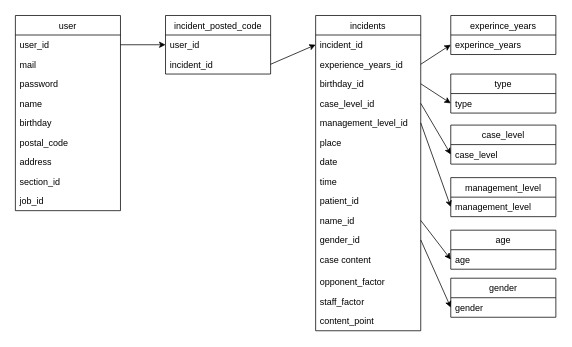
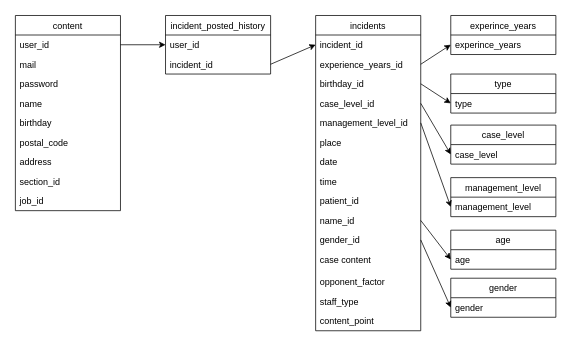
node "user": label "user" -> "content"
node "incident_posted_code": label "incident_posted_code" -> "incident_posted_history"
node "staff_factor": label "staff_factor" -> "staff_type"
